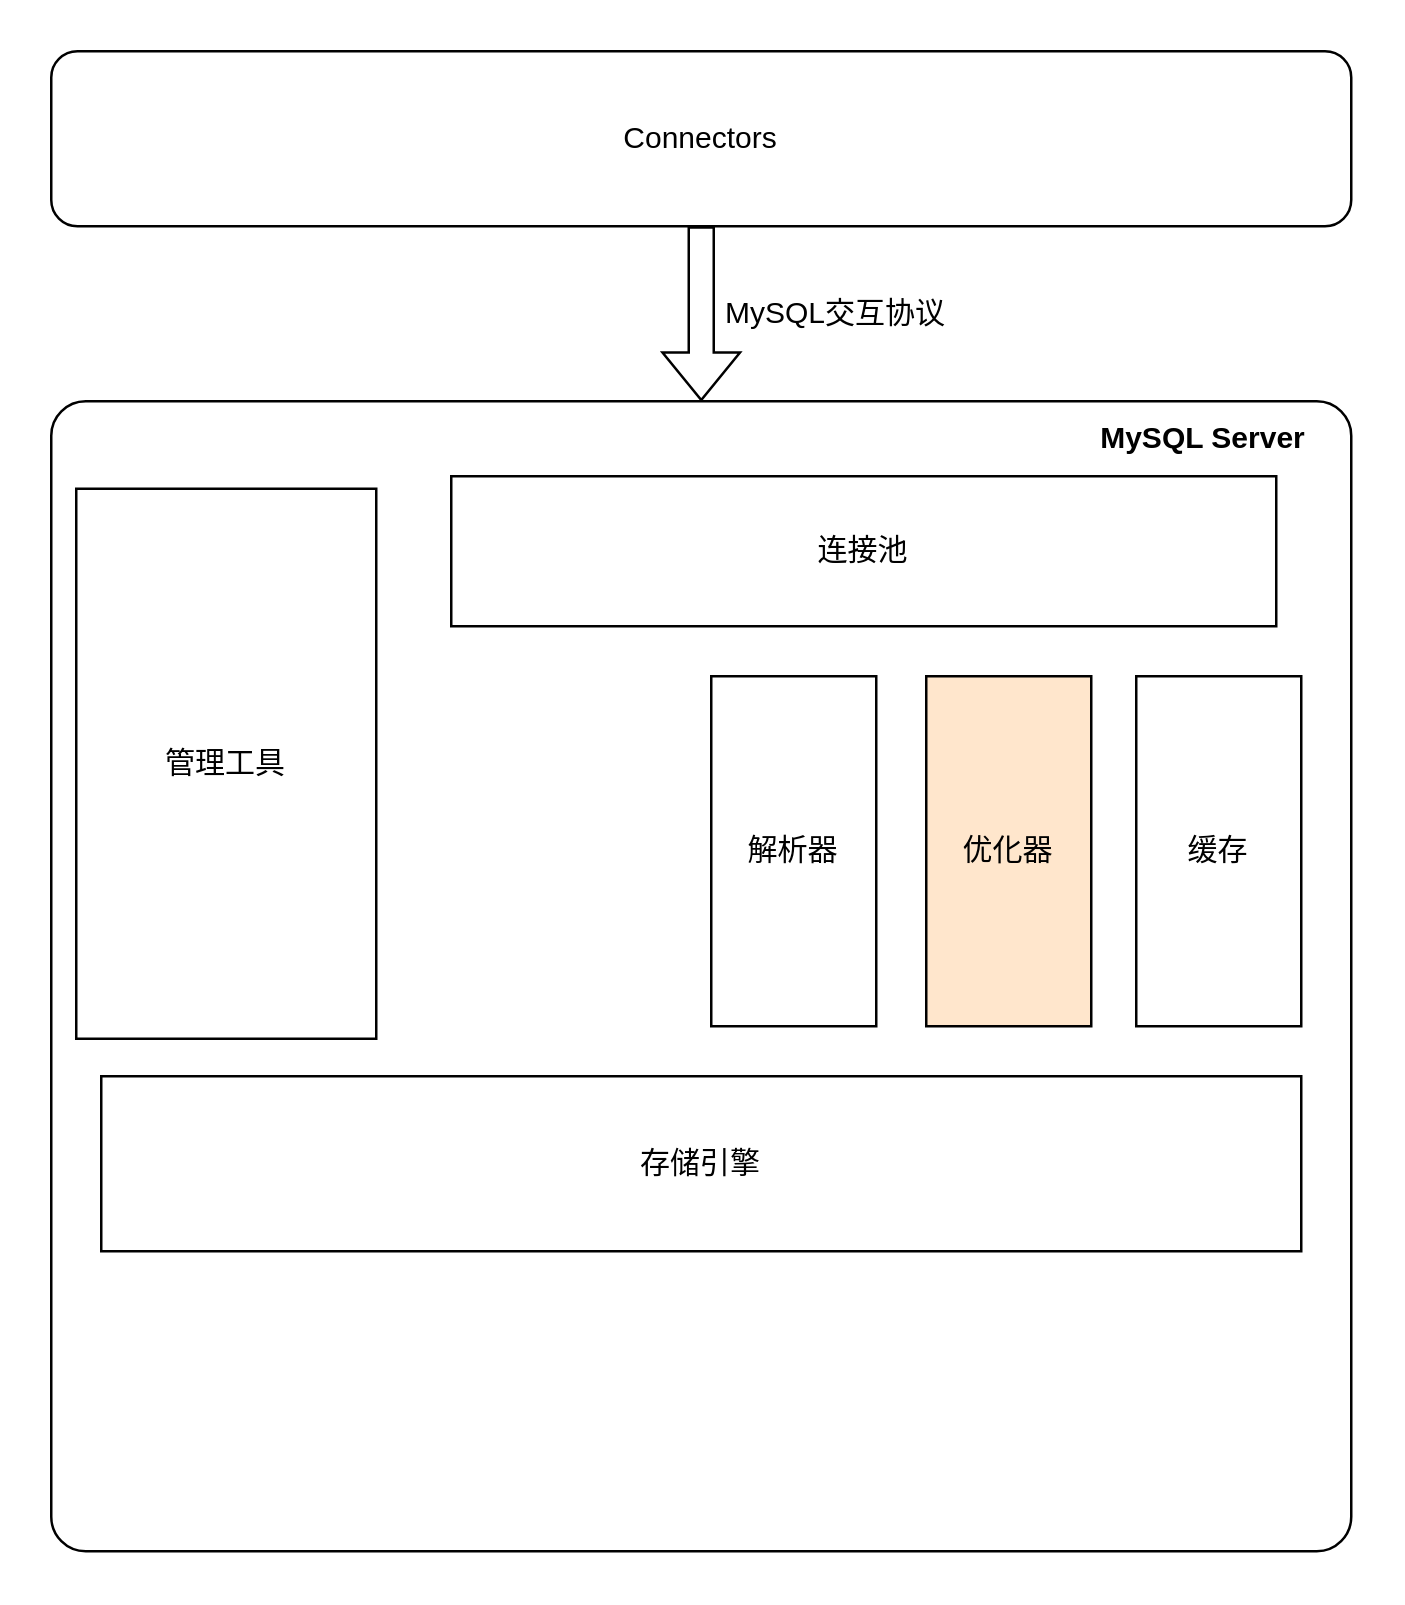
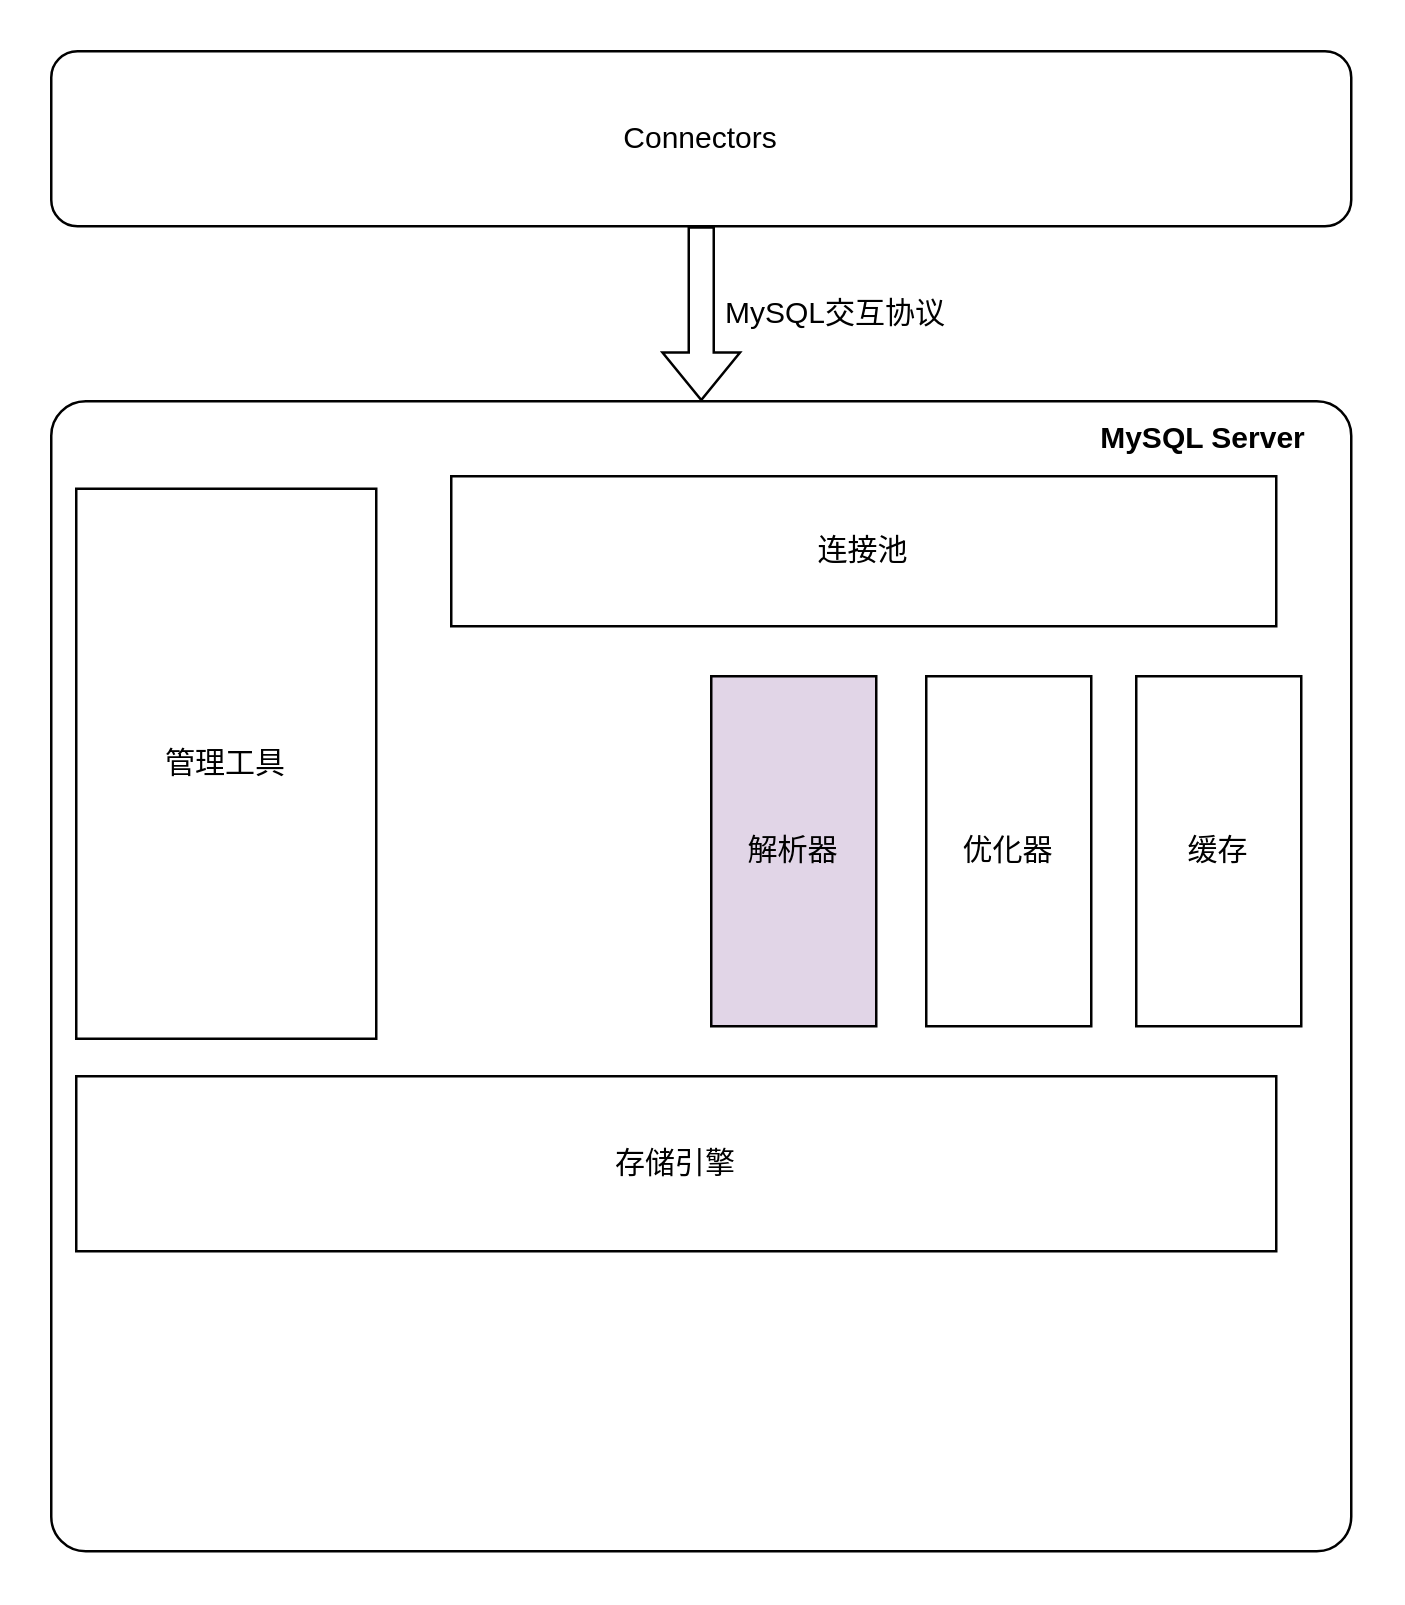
node "解析器": fillcolor #ffffff -> #e1d5e7
node "优化器": fillcolor #ffe6cc -> #ffffff
node "存储引擎": moved (701, 1164) -> (676, 1164)
